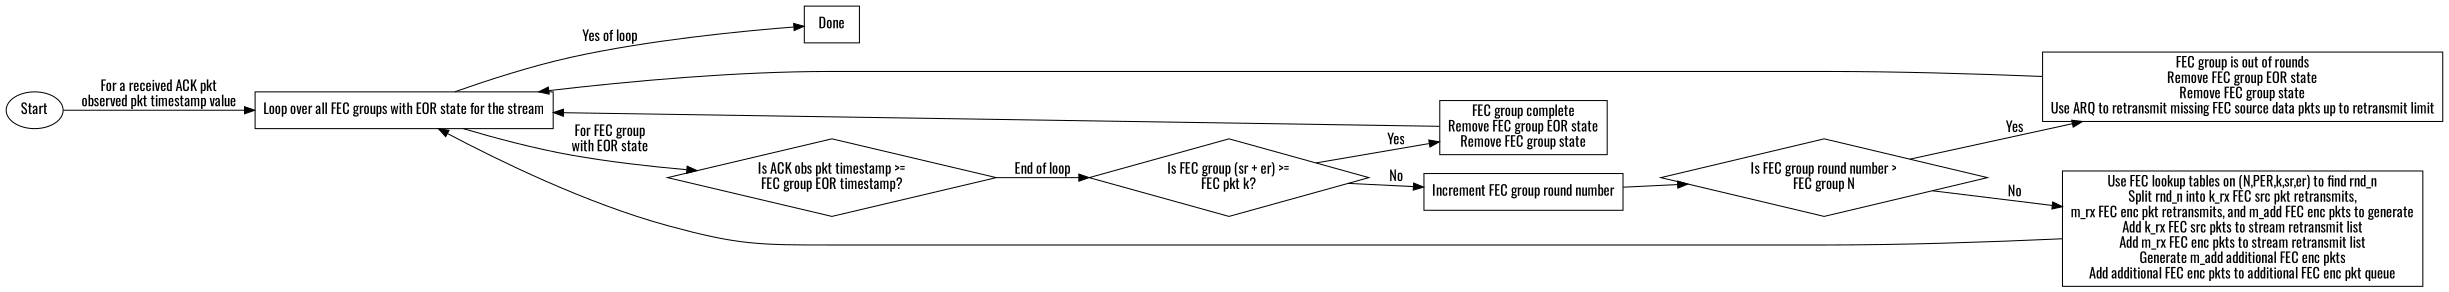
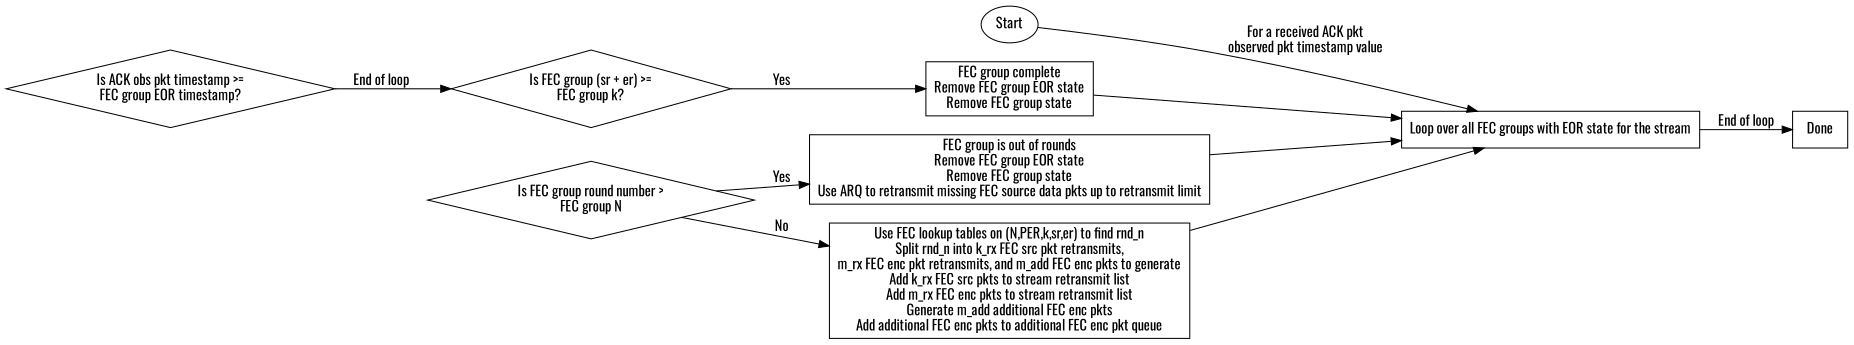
edge "Loop over all FEC groups with EOR state for the stream" -> "Done": label "Yes of loop" -> "End of loop"
edge "Loop over all FEC groups with EOR state for the stream" -> "Is ACK obs pkt timestamp >= FEC group EOR timestamp?": removed, label "For FEC group with EOR state"
node "Is FEC group (sr + er) >= FEC pkt k?": label "Is FEC group (sr + er) >= FEC pkt k?" -> "Is FEC group (sr + er) >= FEC group k?"
node "Increment FEC group round number": removed
